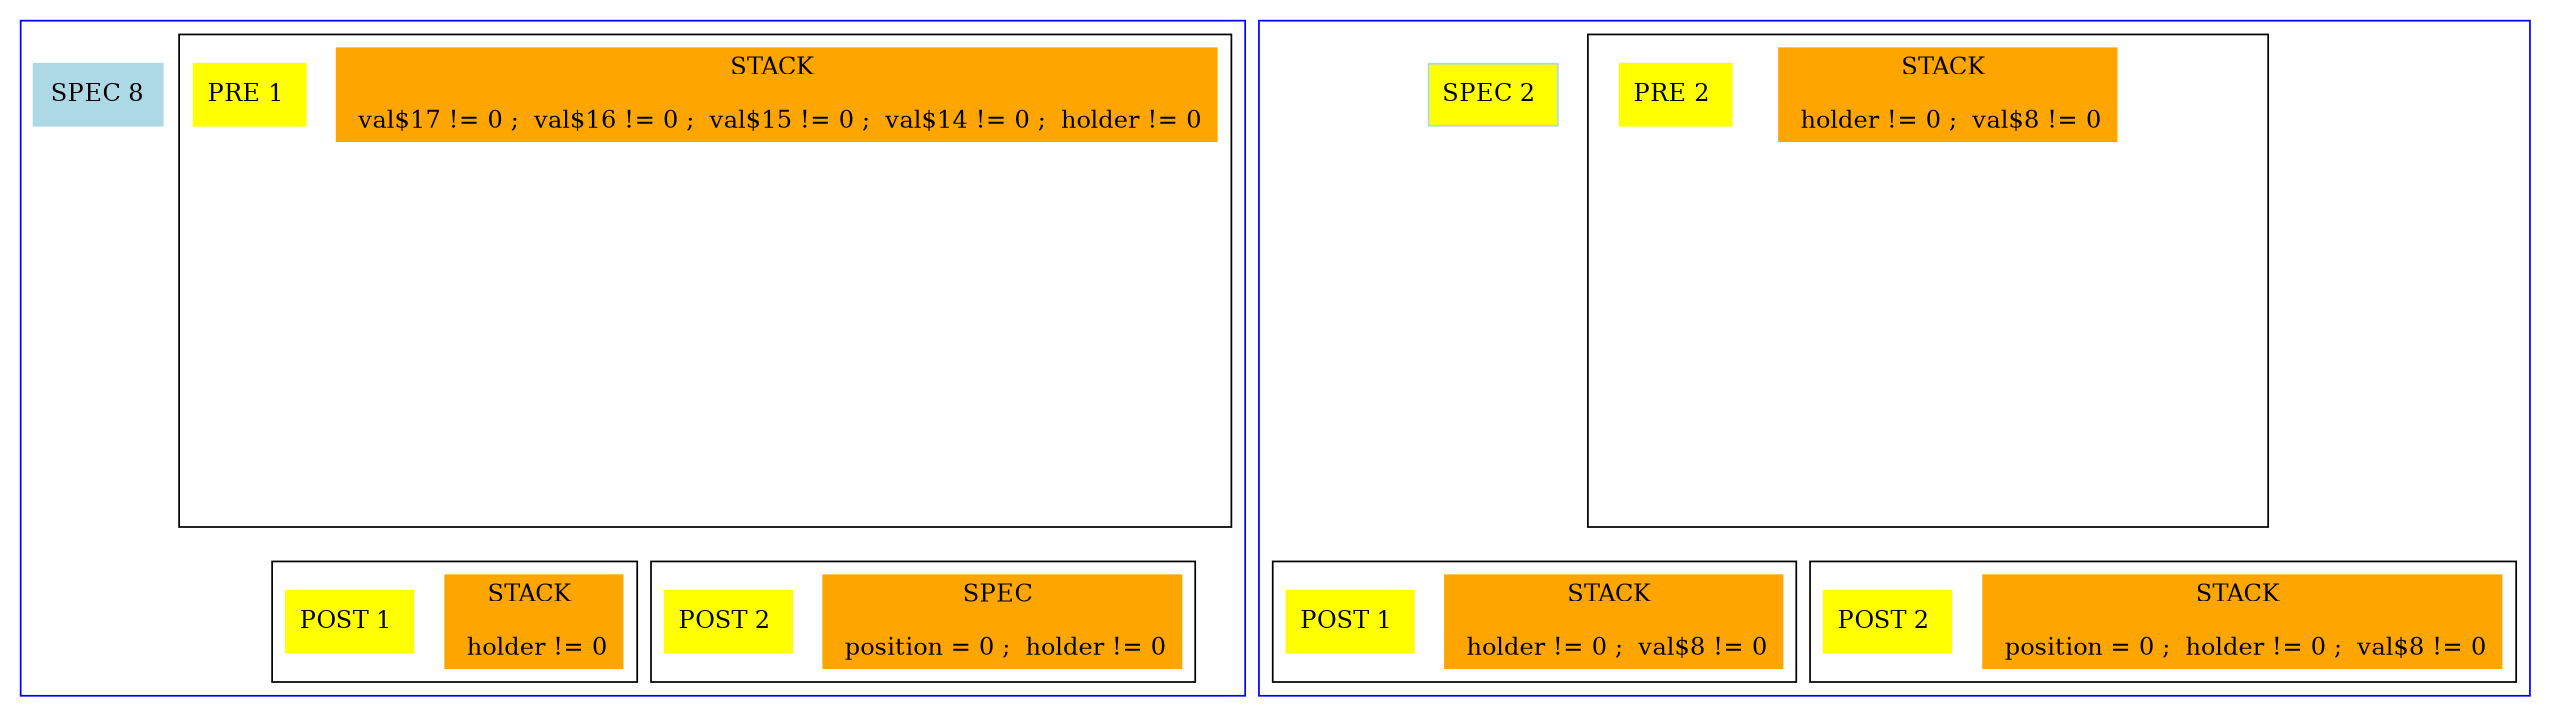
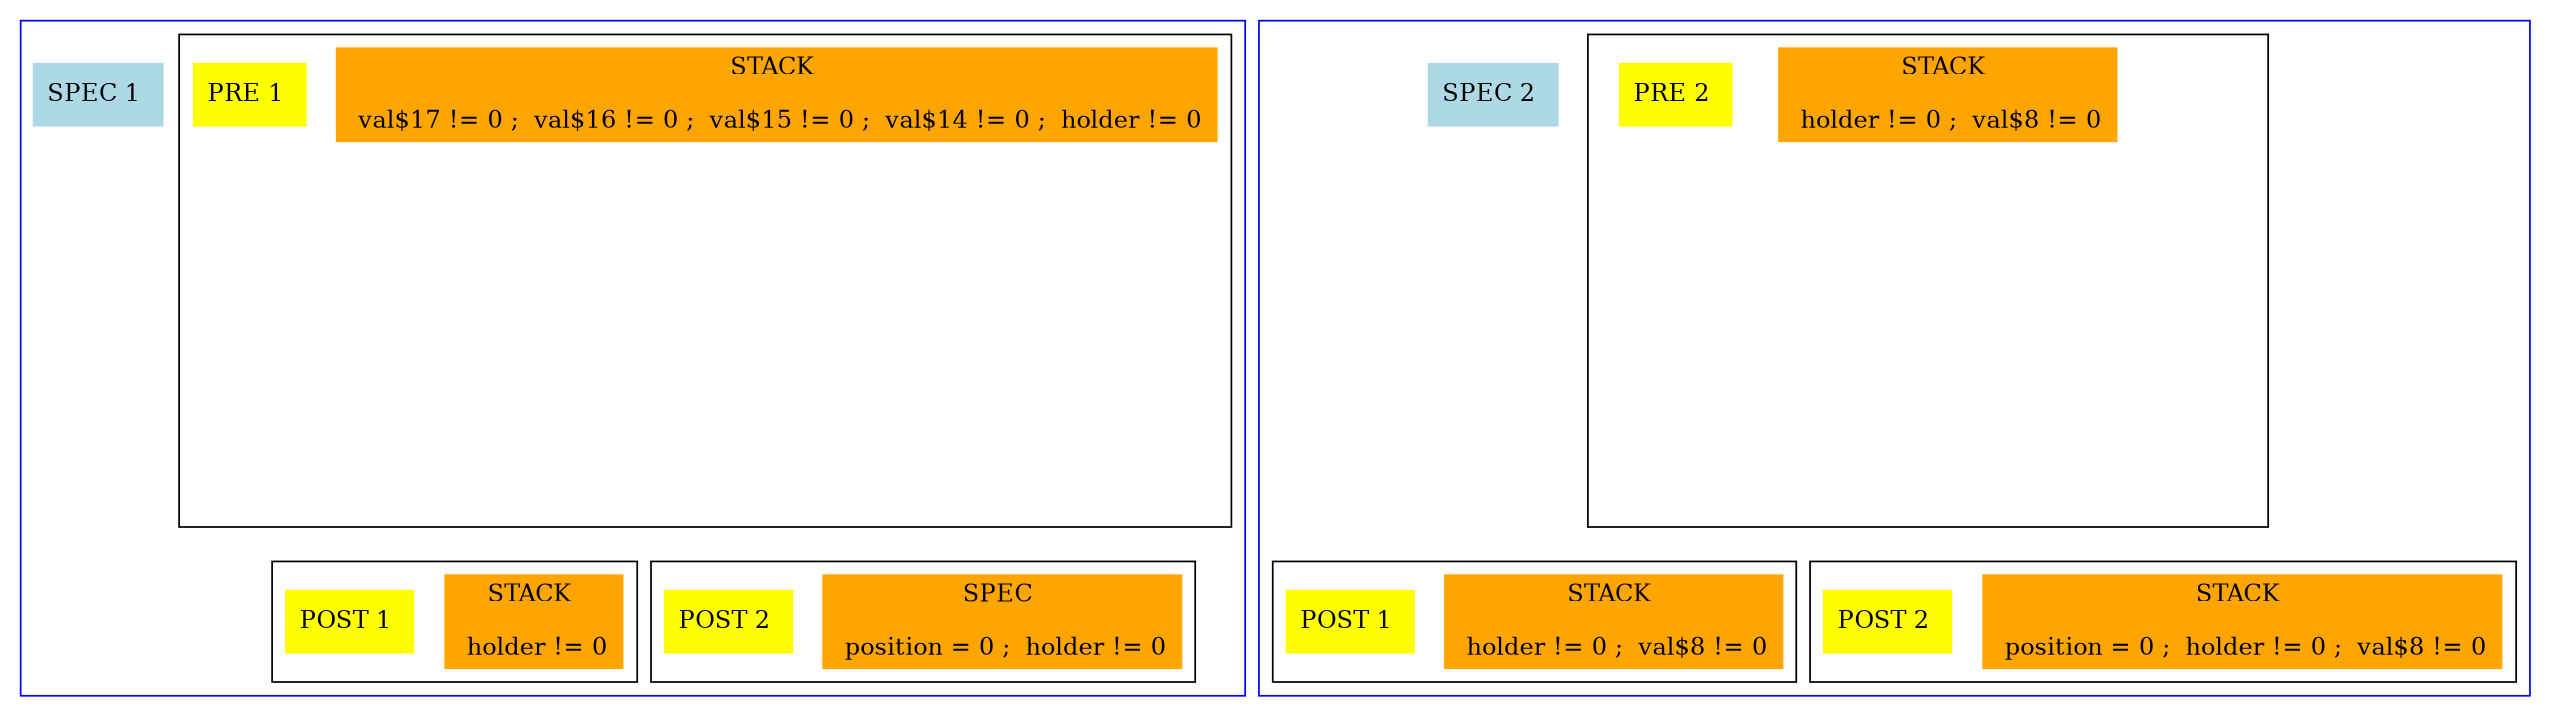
node "SPEC 8": label "SPEC 8" -> "SPEC 1"
node "SPEC 2": fillcolor yellow -> lightblue
